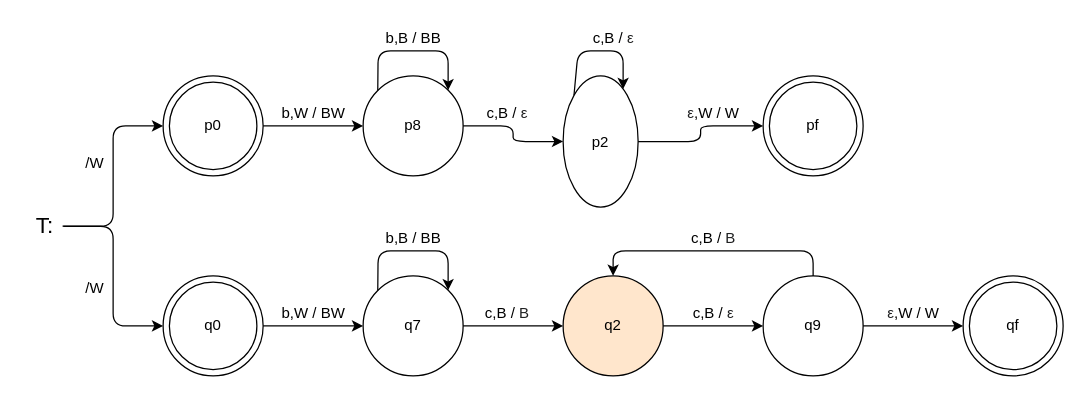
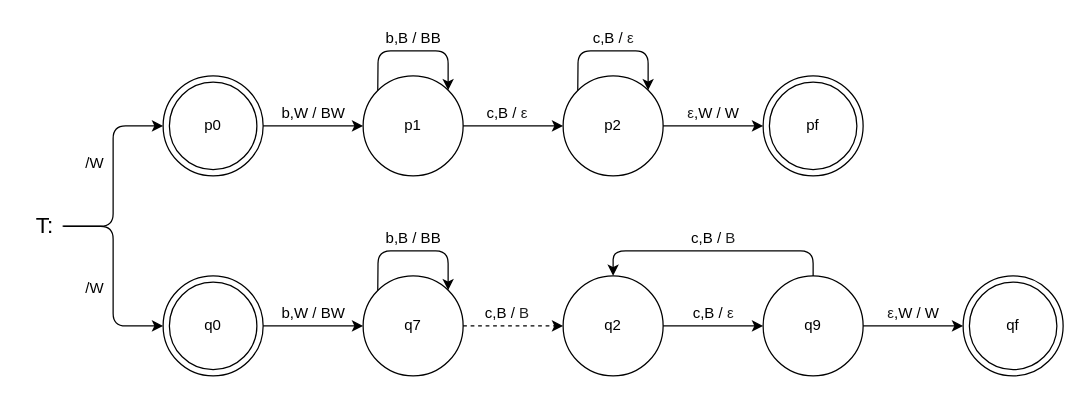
node "p8": label "p8" -> "p1"
node "p2": size 75x131 -> 100x100
edge "q7" -> "q2": style solid -> dashed
node "q2": fillcolor #ffe6cc -> #ffffff
